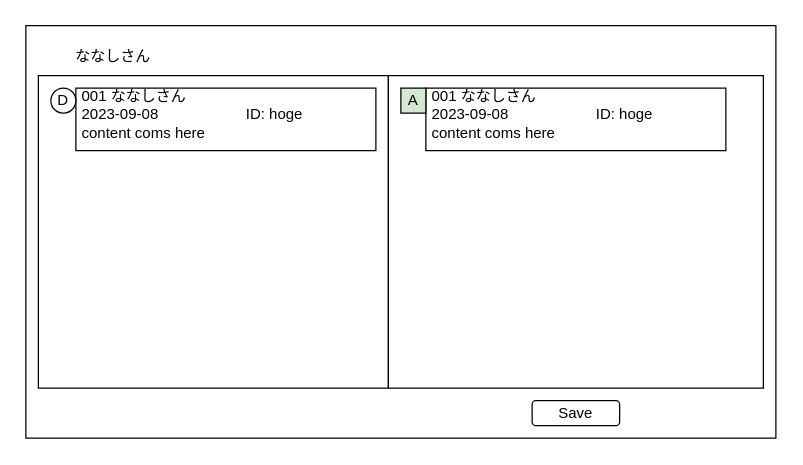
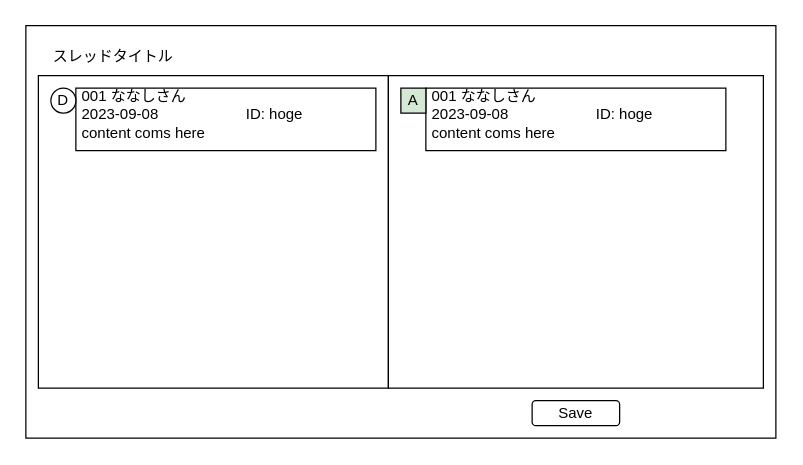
node "ななしさん": label "ななしさん" -> "スレッドタイトル"
